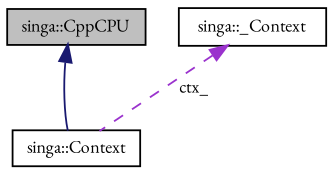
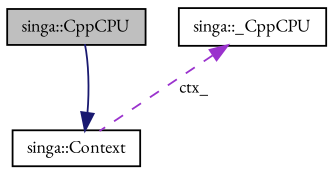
node "singa::_Context": label "singa::_Context" -> "singa::_CppCPU"
edge "singa::Context" -> "singa::CppCPU": reversed
